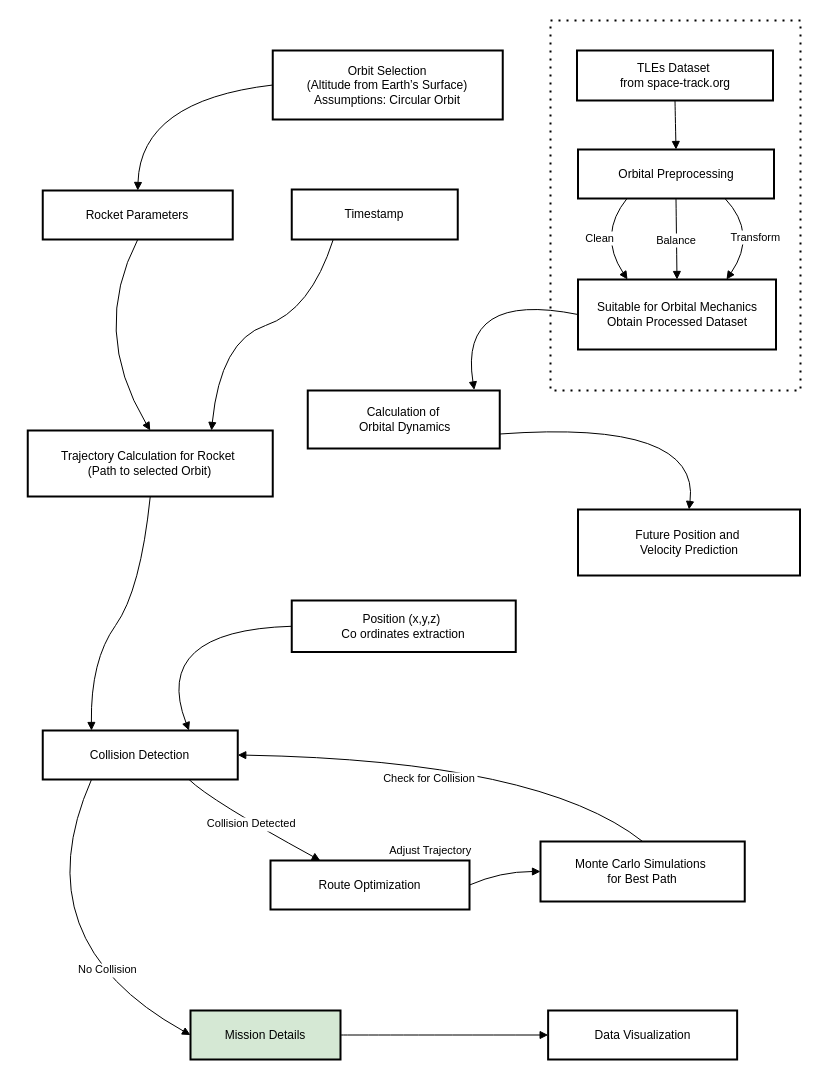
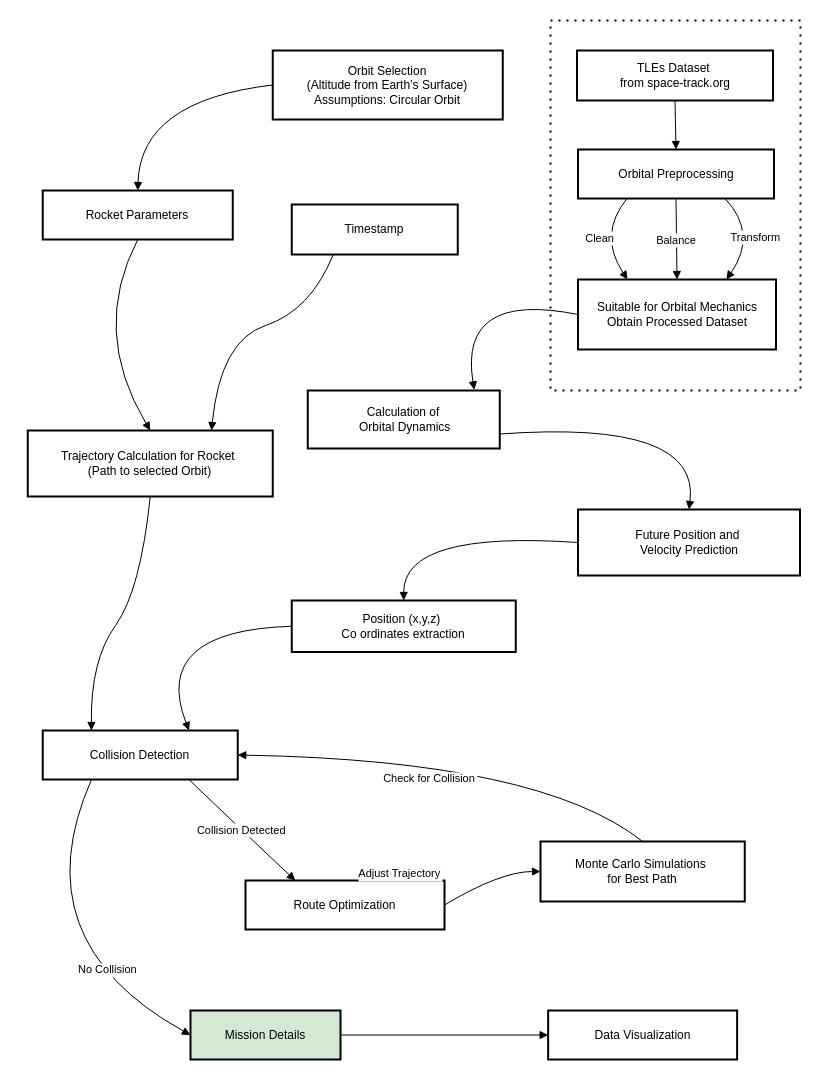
node "Timestamp": moved (375, 215) -> (375, 230)
edge "Future Position and Velocity Prediction" -> "Position (x,y,z) Co ordinates extraction": added
node "Route Optimization": moved (370, 885) -> (345, 905)
